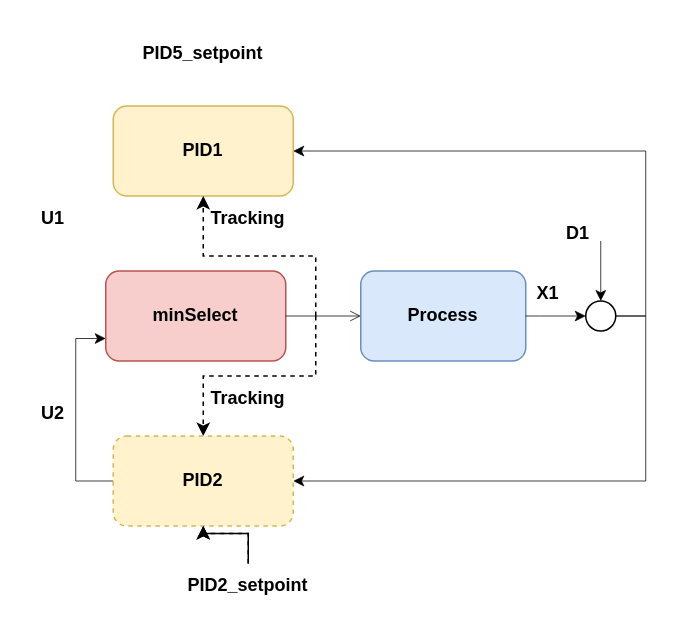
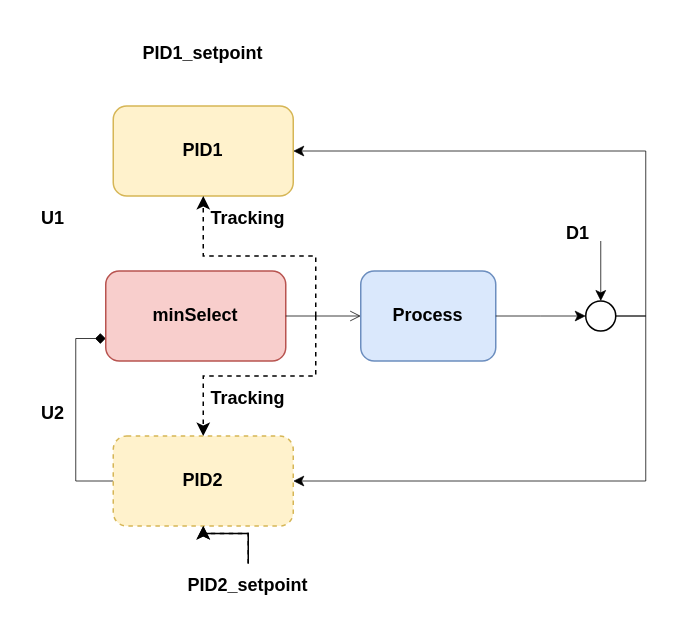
node "PID5_setpoint": label "PID5_setpoint" -> "PID1_setpoint"
node "X1": removed
node "Process": size 165x90 -> 135x90
edge "PID2" -> "minSelect": arrowhead classic -> diamond
